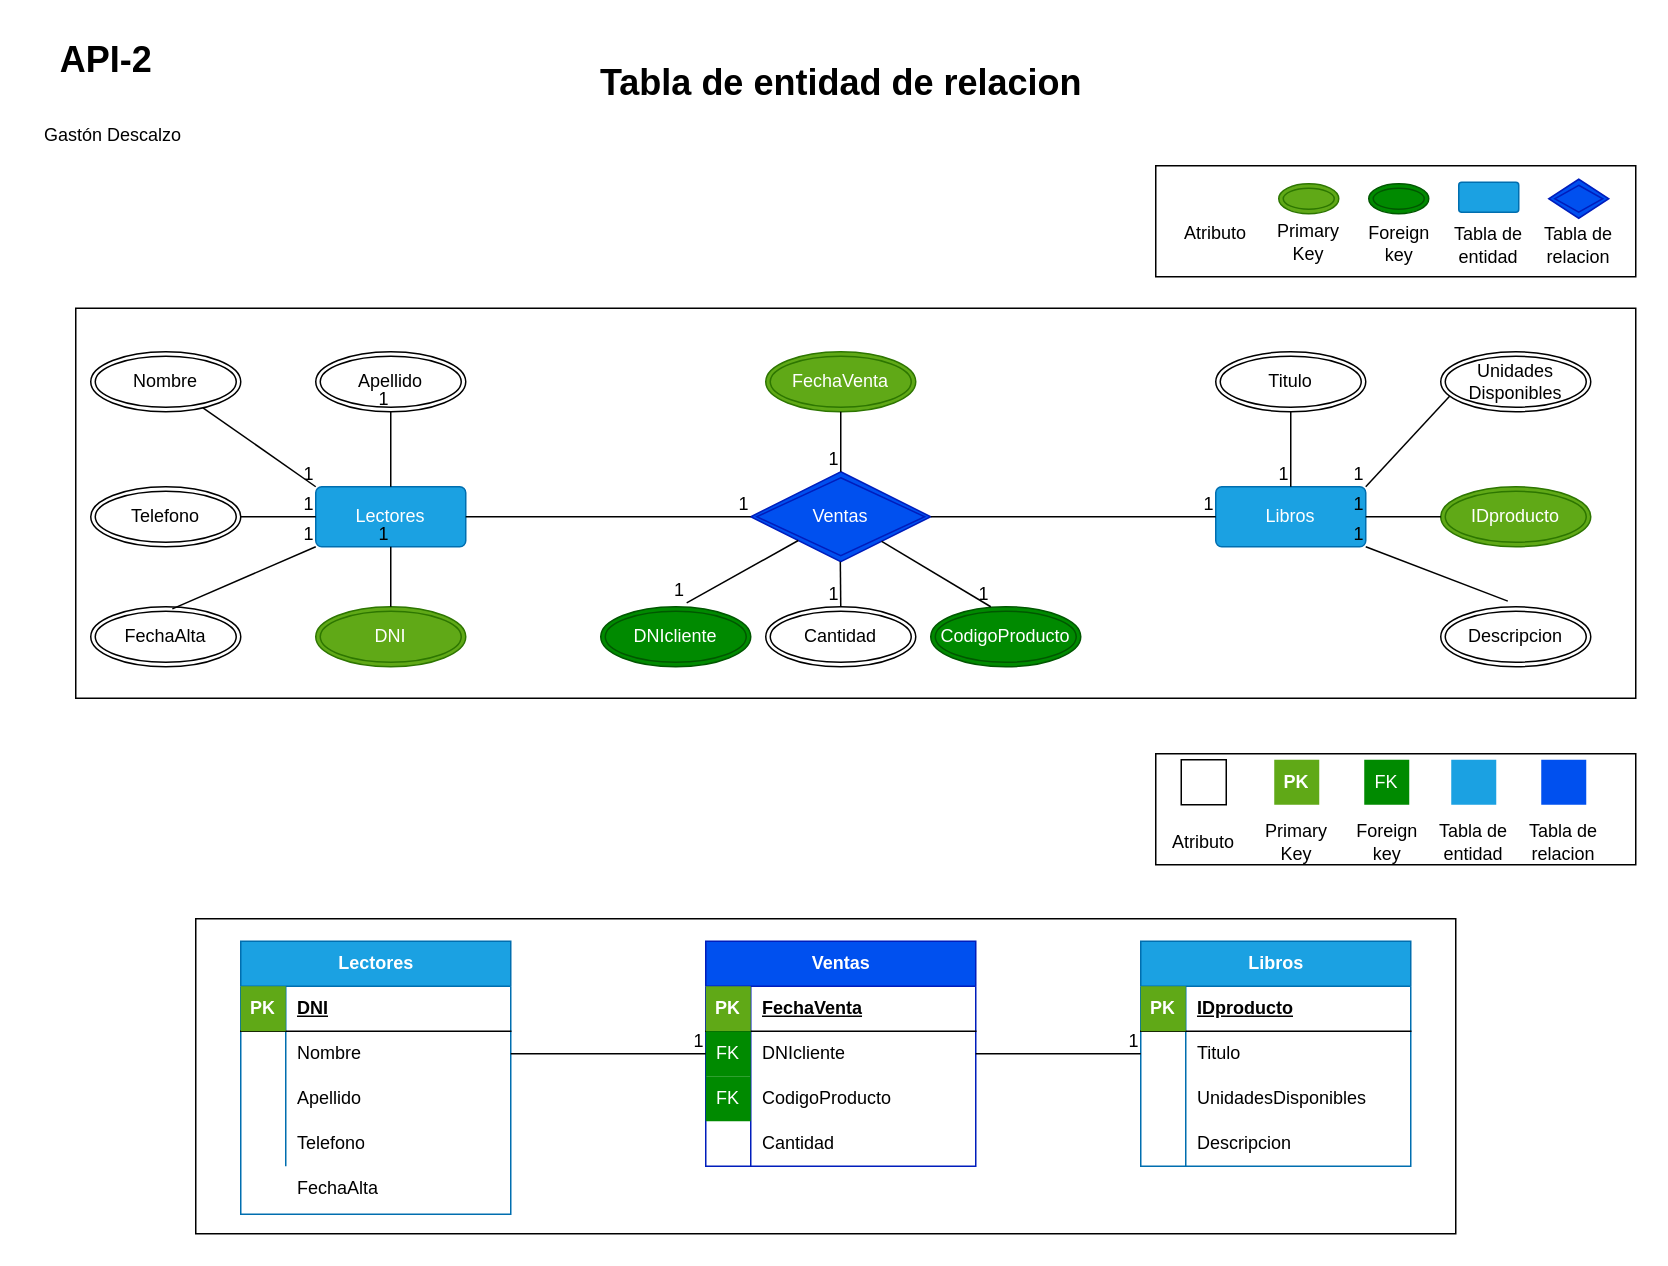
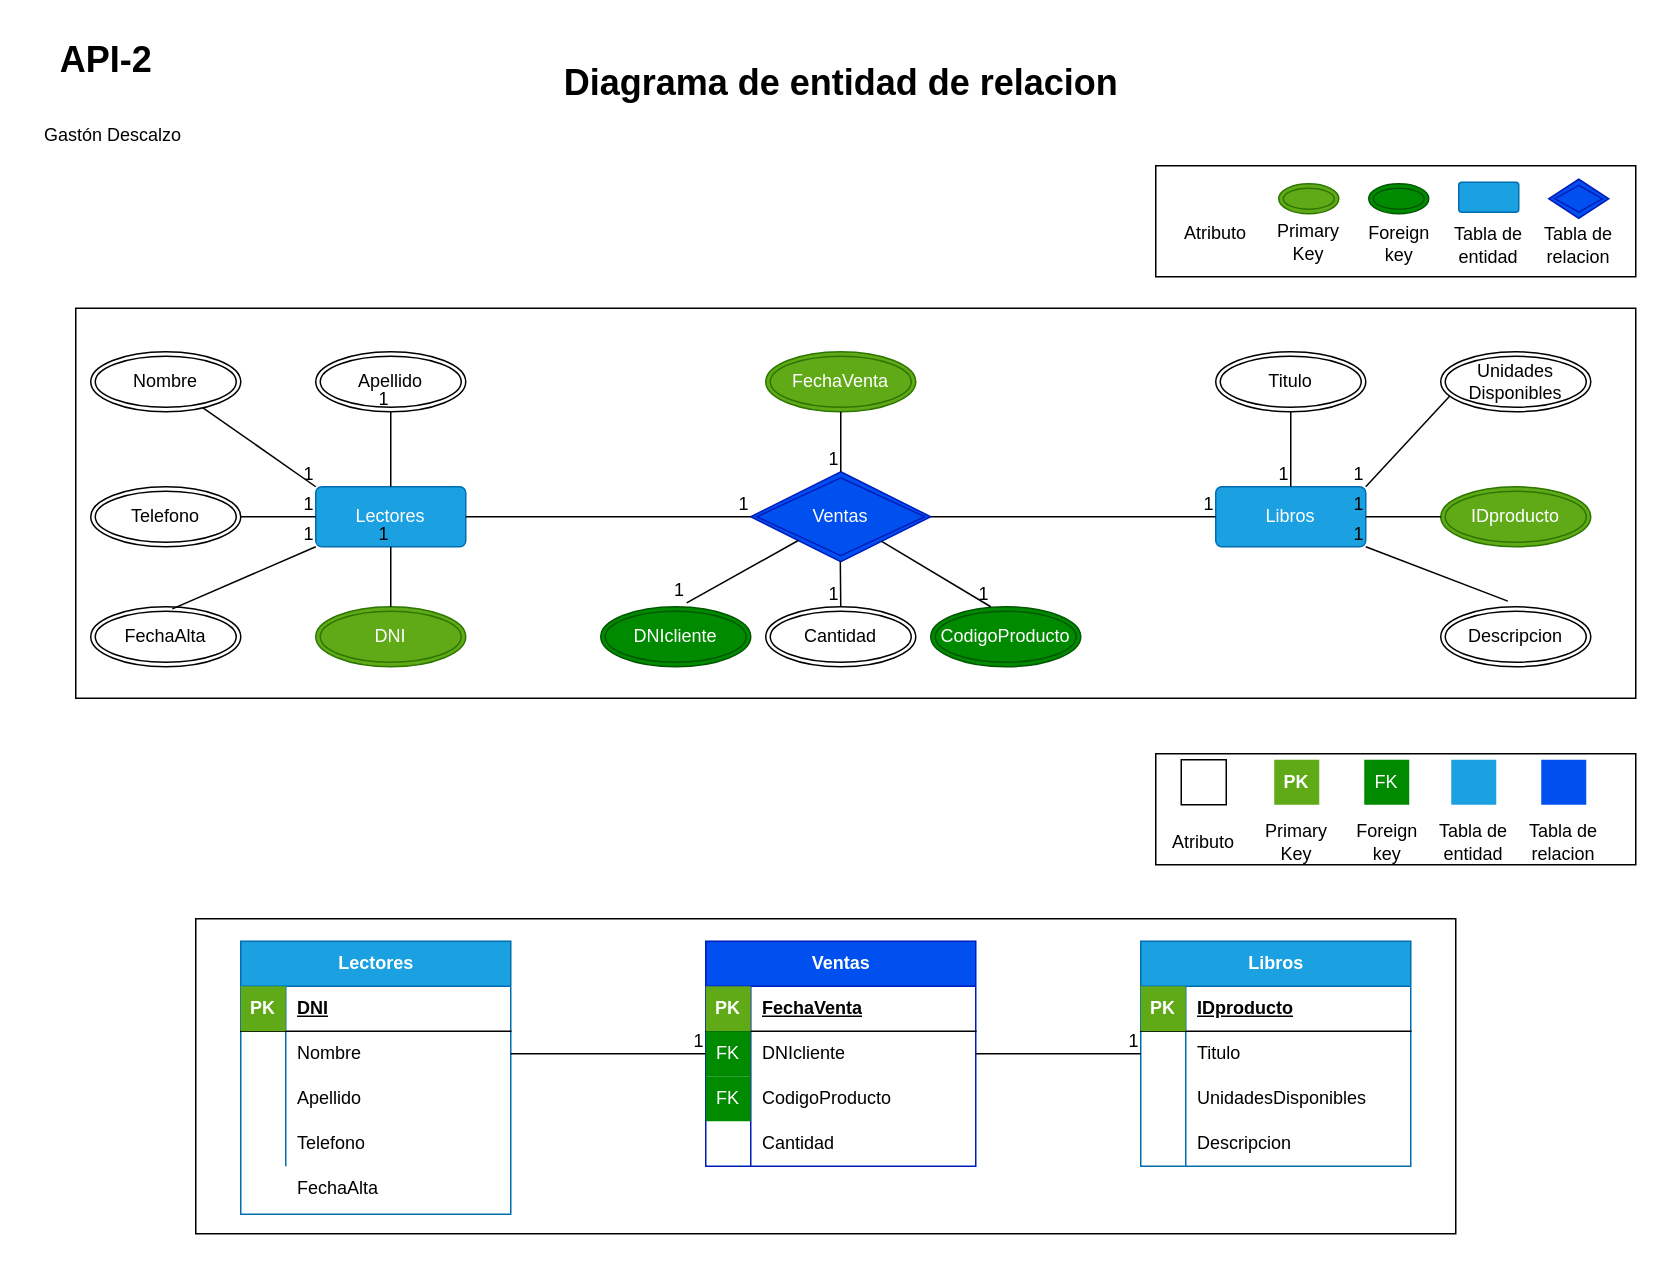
node "Tabla de entidad de relacion": label "Tabla de entidad de relacion" -> "Diagrama de entidad de relacion"
